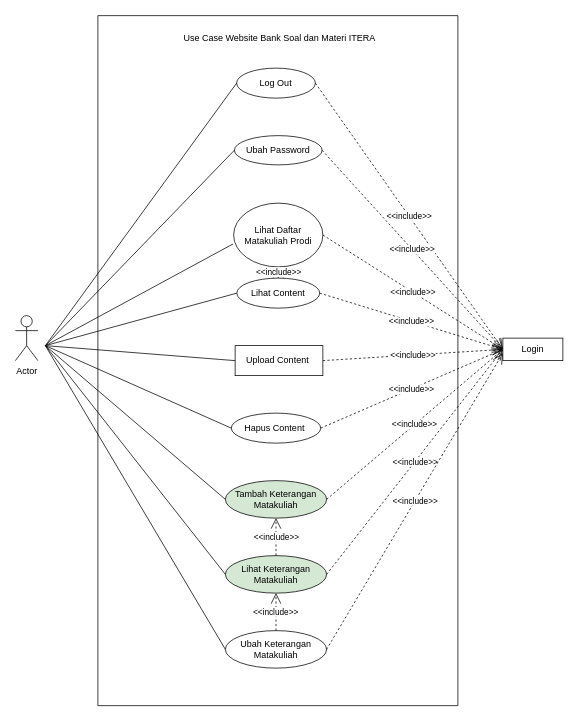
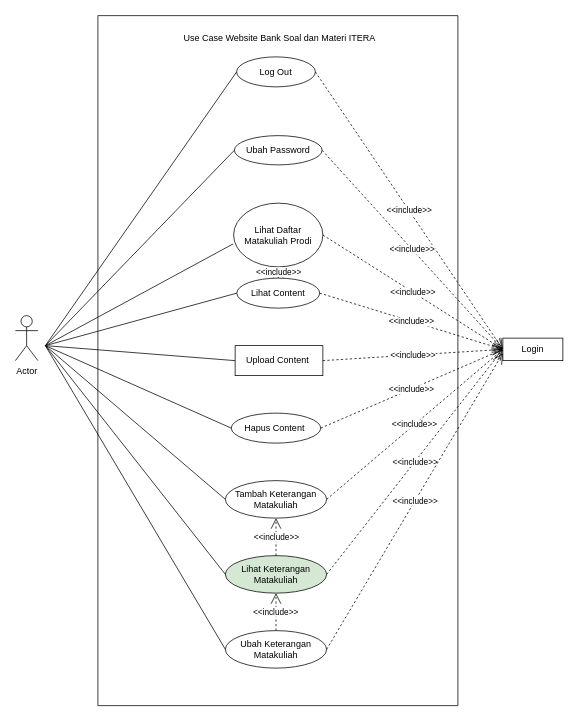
node "Log Out": moved (276, 83) -> (276, 72)
node "Tambah Keterangan Matakuliah": fillcolor #d5e8d4 -> #ffffff
